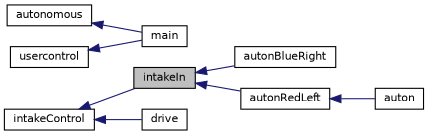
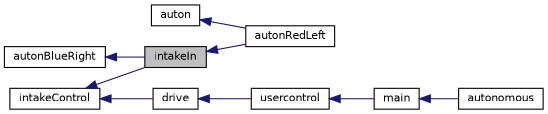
edge "main" -> "autonomous": reversed
edge "autonBlueRight" -> "intakeIn": reversed
edge "usercontrol" -> "drive": added
edge "auton" -> "autonRedLeft": reversed
